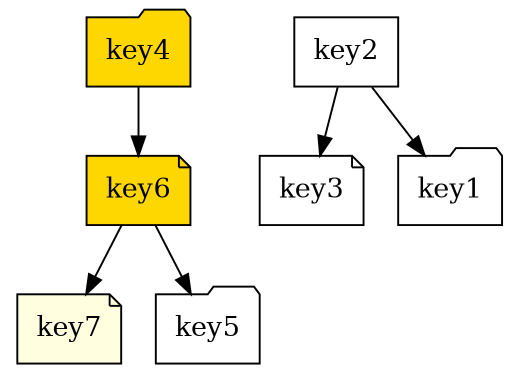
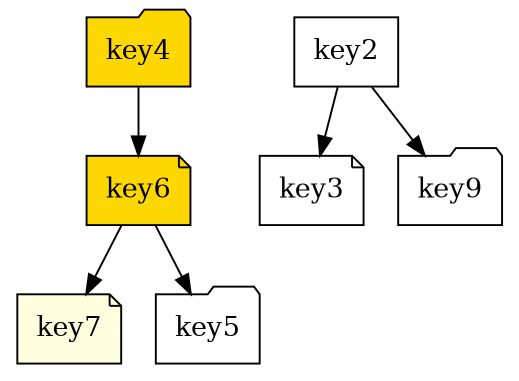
node "key1": label "key1" -> "key9"
